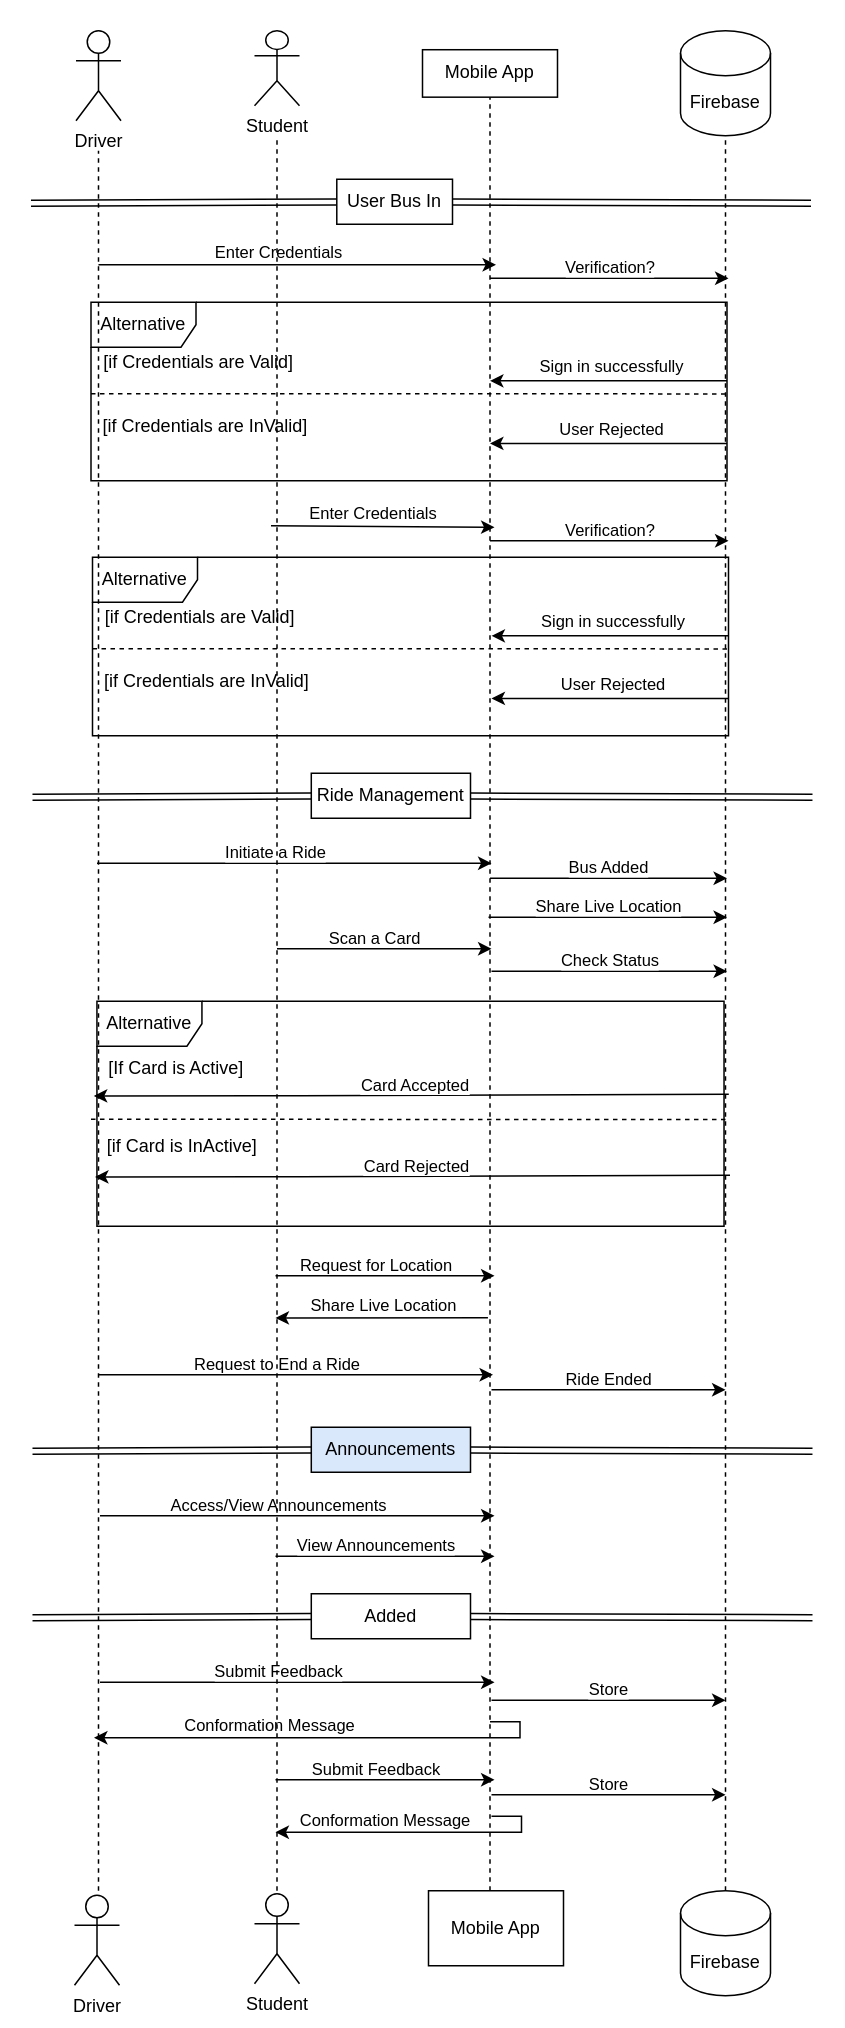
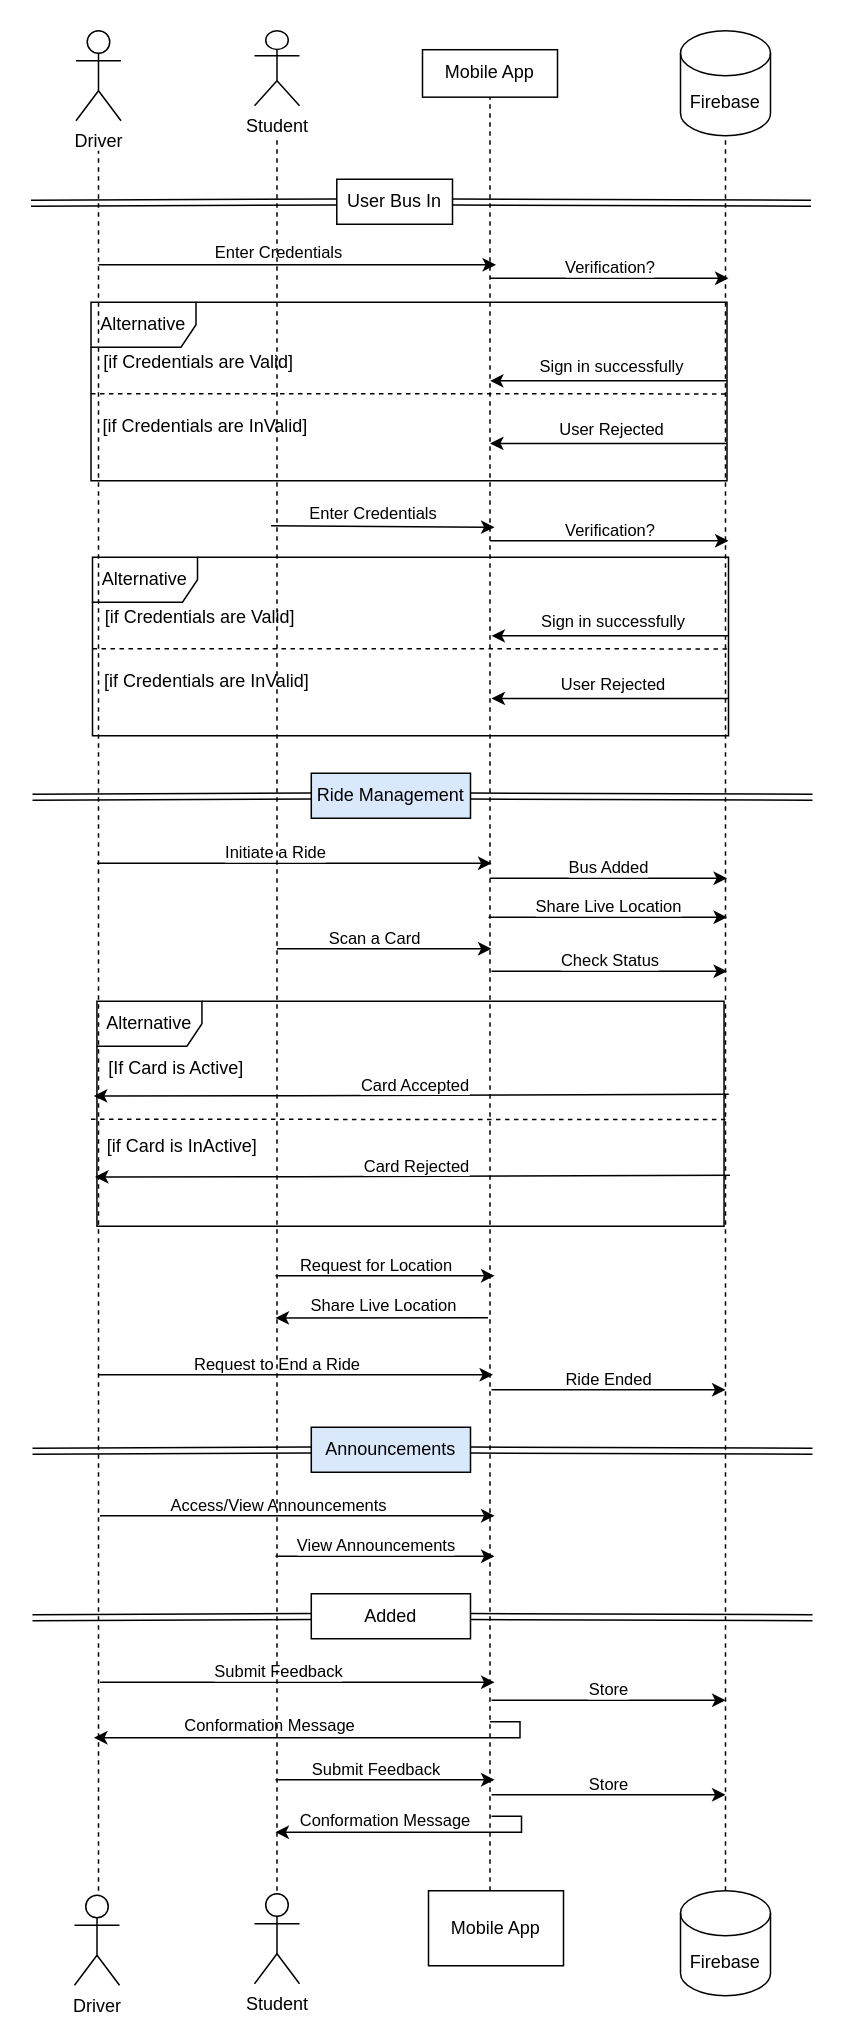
node "Ride Management": fillcolor #ffffff -> #dae8fc
